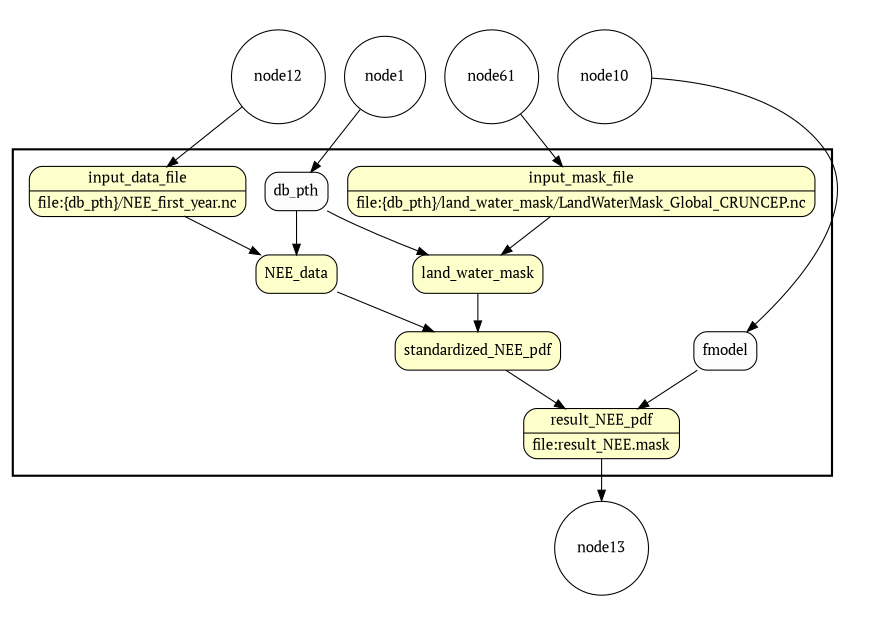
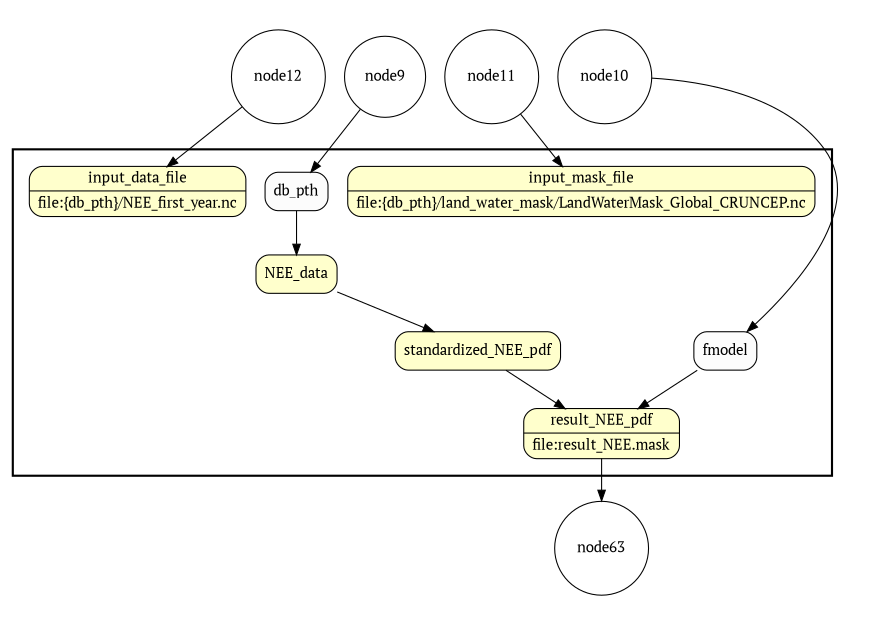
node "node1": label "node1" -> "node9"
node "node61": label "node61" -> "node11"
edge "input_data_file" -> "NEE_data": removed
node "land_water_mask": removed
node "node13": label "node13" -> "node63"
